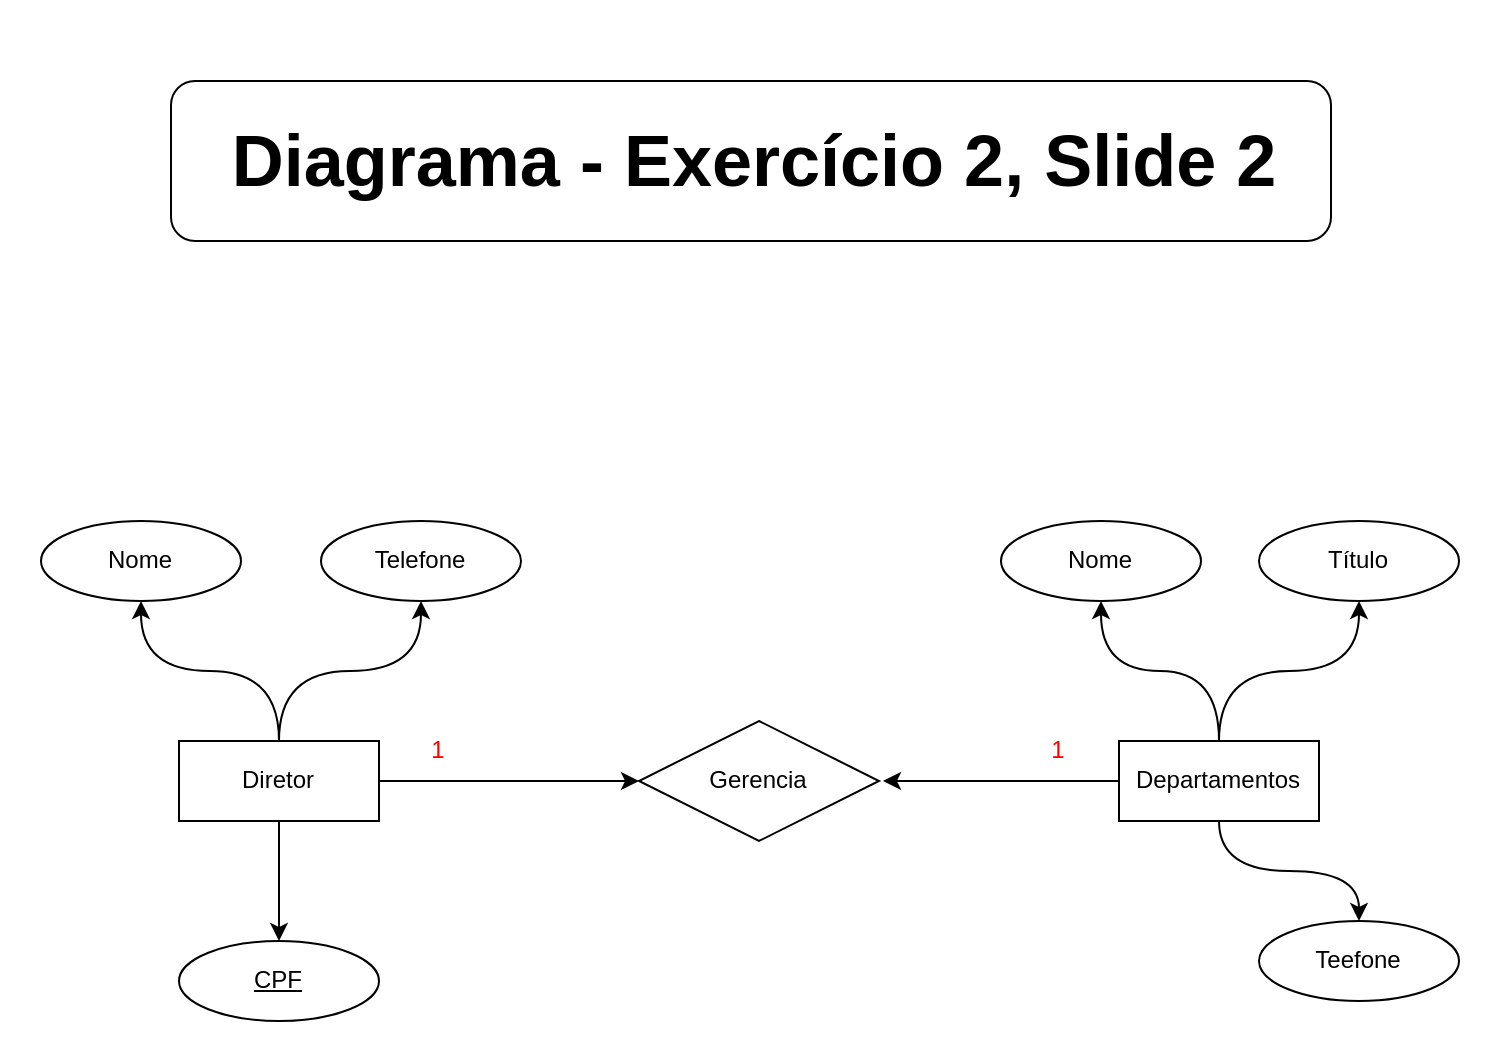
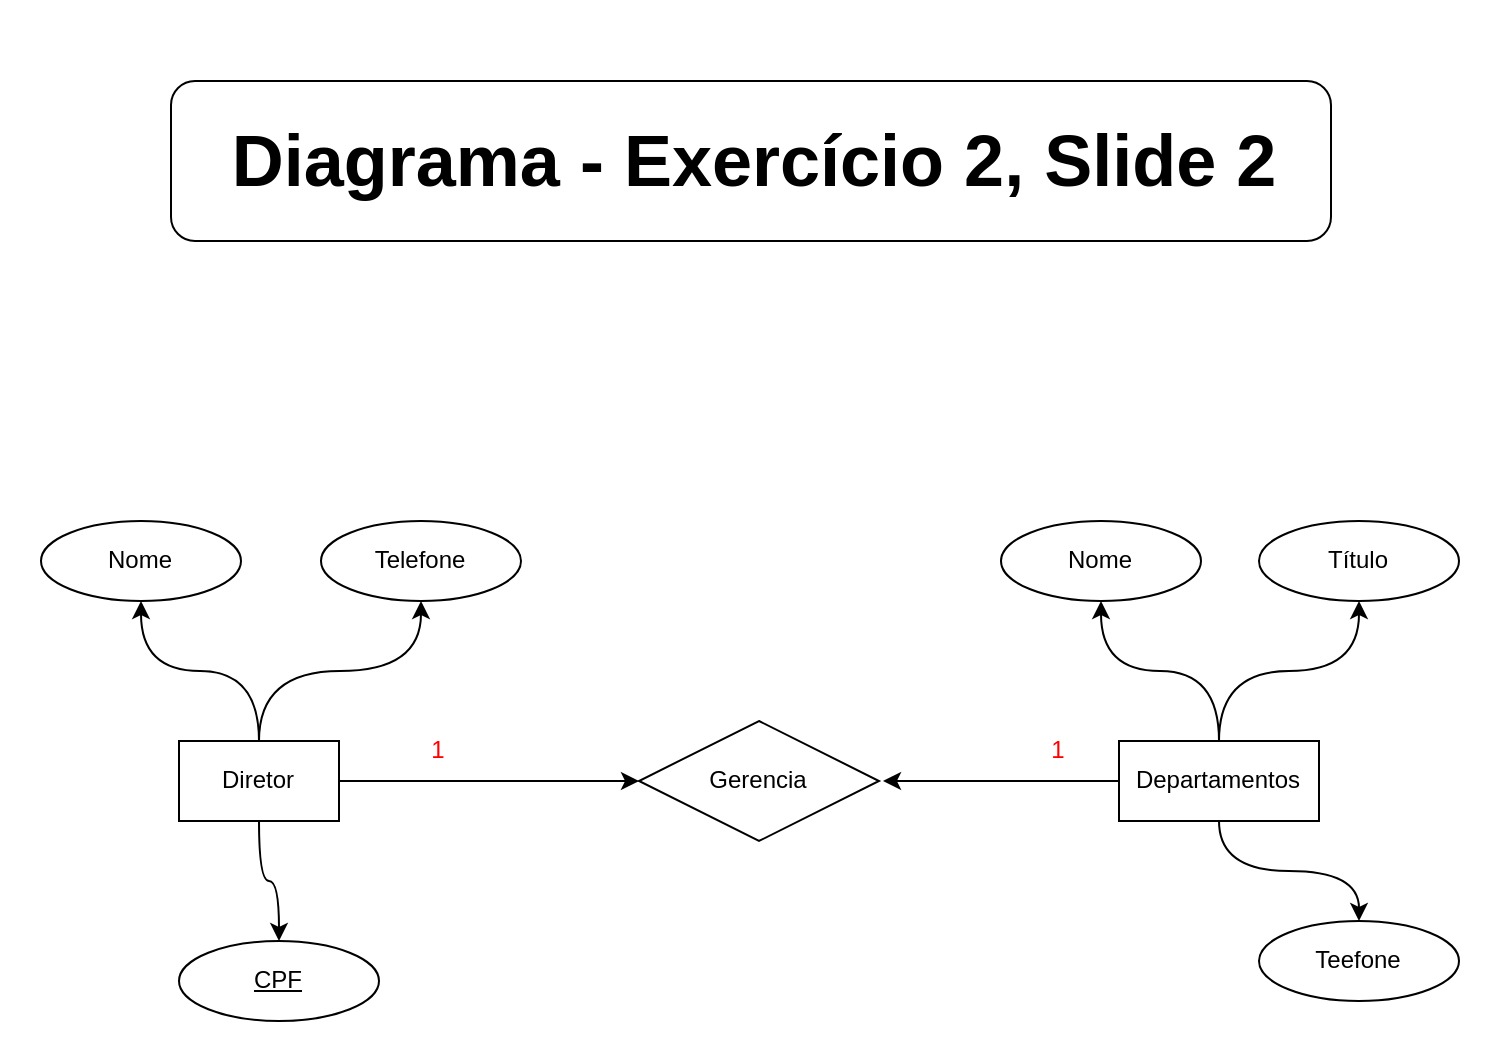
node "Diretor": size 200x80 -> 160x80
